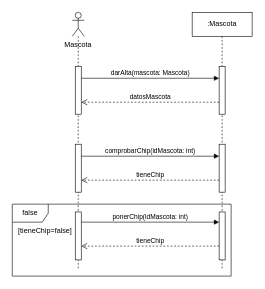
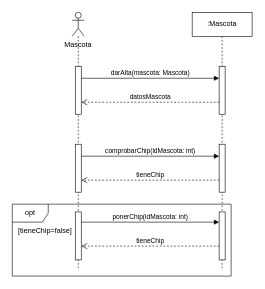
node "false": label "false" -> "opt"
